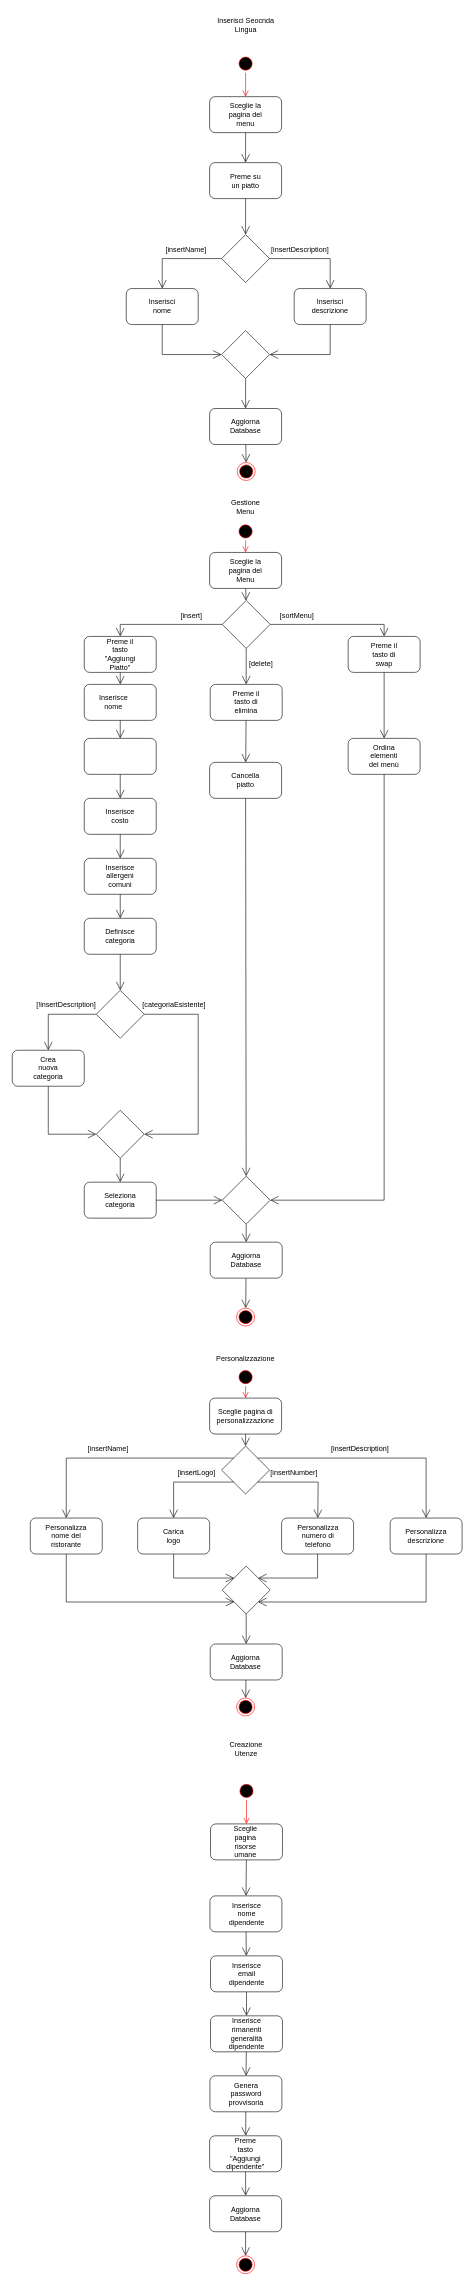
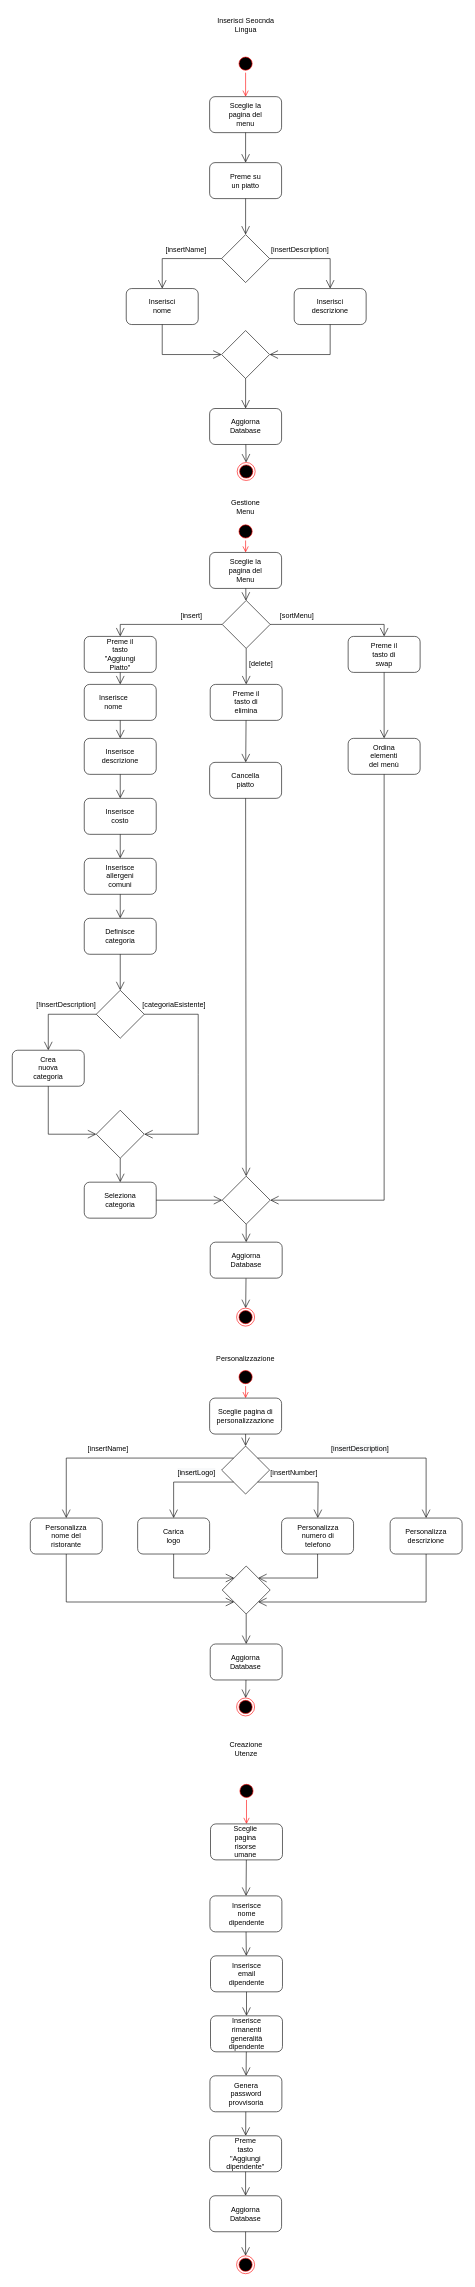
node "Inserisce descrizione": added
